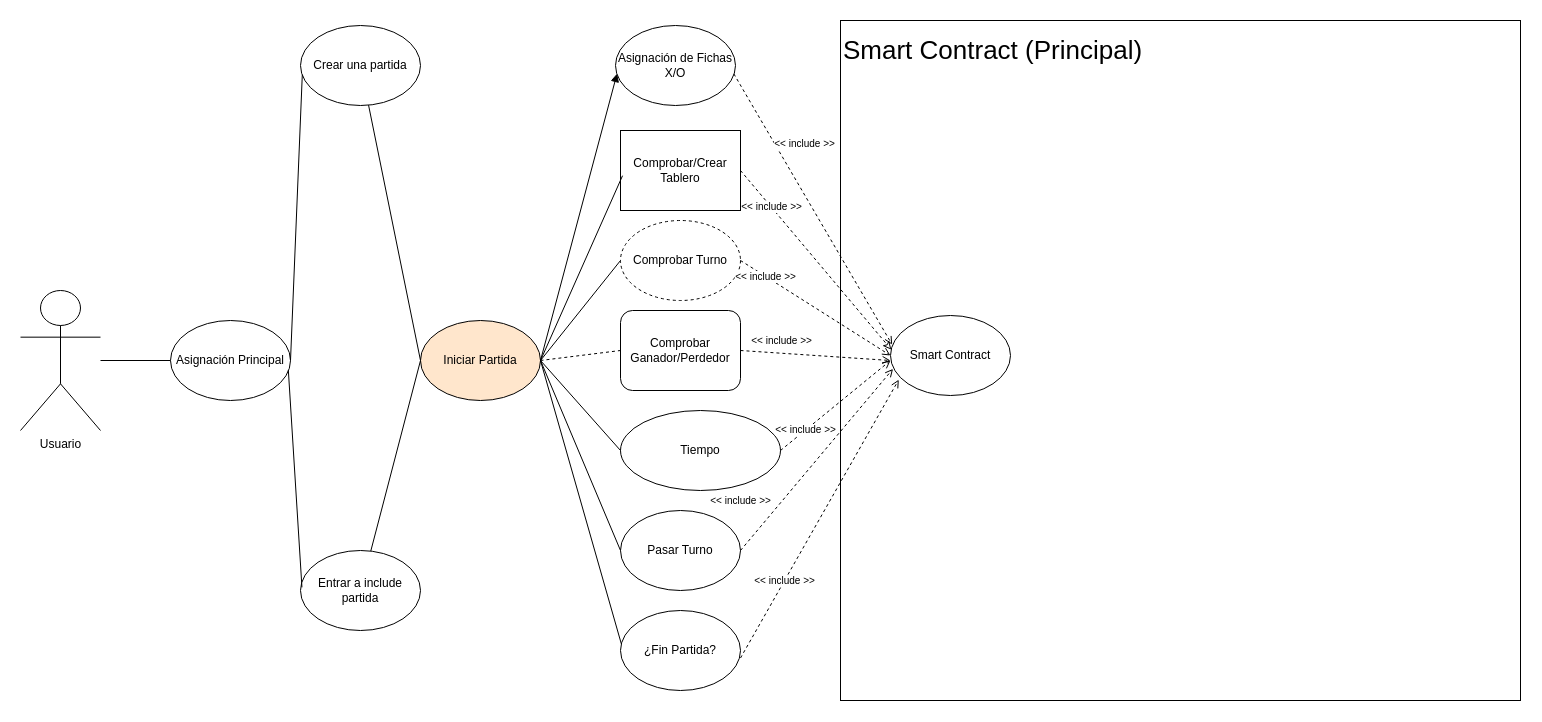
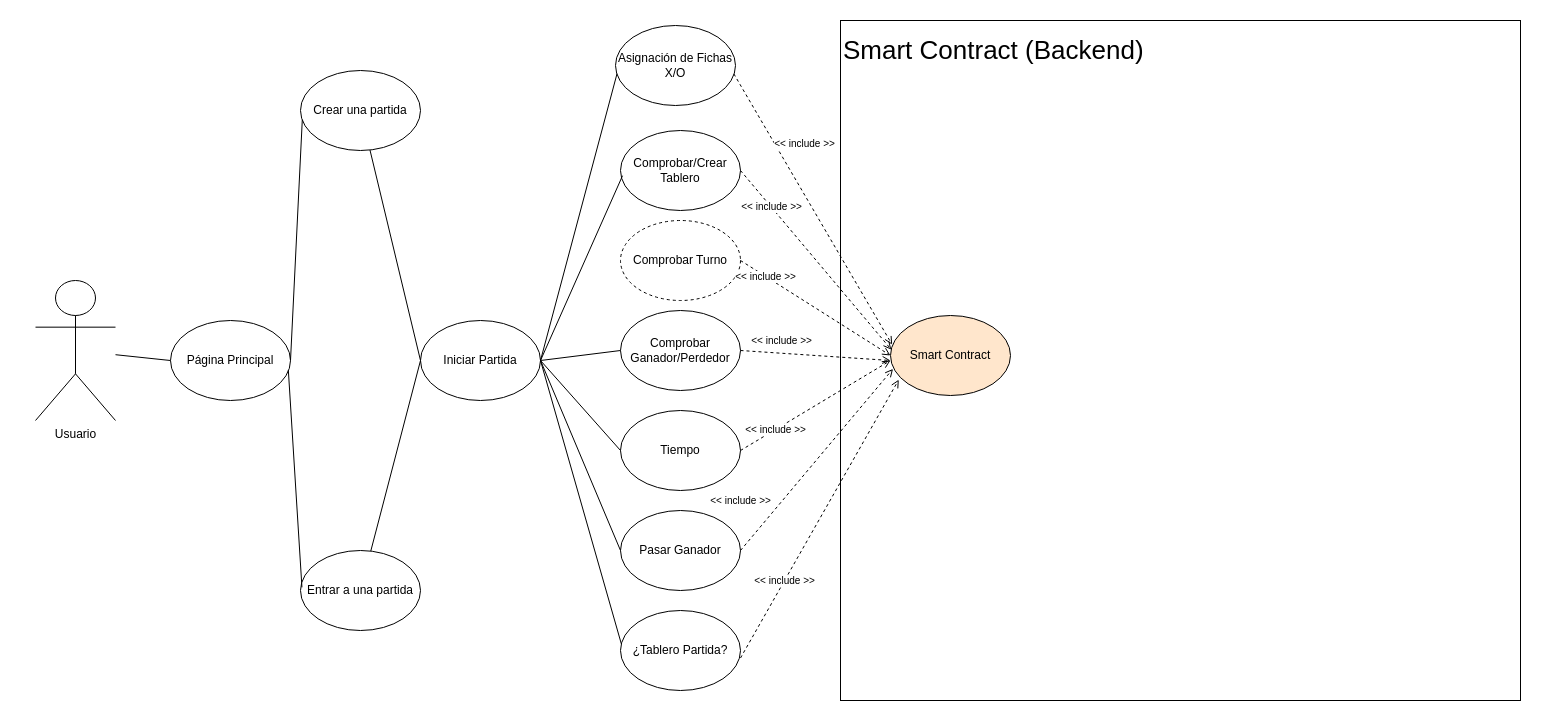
node "Smart Contract (Principal)": label "Smart Contract (Principal)" -> "Smart Contract (Backend)"
node "Crear una partida": moved (361, 66) -> (361, 111)
edge "Iniciar Partida" -> "Asignación de Fichas X/O": arrowhead block -> none
node "Comprobar/Crear Tablero": shape rectangle -> ellipse
edge "Comprobar Turno" -- "Iniciar Partida": removed
edge "Comprobar/Crear Tablero" -> "Smart Contract": arrowhead classic -> open
node "Comprobar Ganador/Perdedor": shape rounded rectangle -> ellipse
edge "Comprobar Ganador/Perdedor" -- "Iniciar Partida": style dashed -> solid
node "Smart Contract": fillcolor #ffffff -> #ffe6cc
node "Usuario": moved (61, 361) -> (76, 351)
node "Asignación Principal": label "Asignación Principal" -> "Página Principal"
node "Iniciar Partida": fillcolor #ffe6cc -> #ffffff
node "Tiempo": size 160x80 -> 120x80
node "Pasar Turno": label "Pasar Turno" -> "Pasar Ganador"
node "Entrar a include partida": label "Entrar a include partida" -> "Entrar a una partida"
node "¿Fin Partida?": label "¿Fin Partida?" -> "¿Tablero Partida?"
